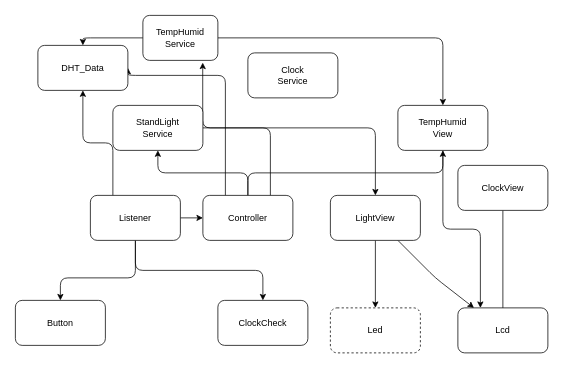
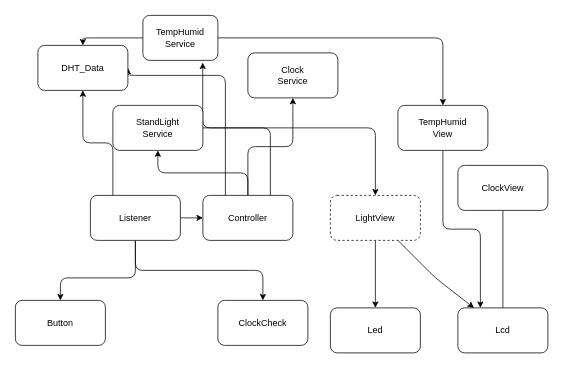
edge "Controller" -> "TempHumid View": now "Controller" -> "Clock Service"
node "LightView": style solid -> dashed
node "Led": style dashed -> solid
